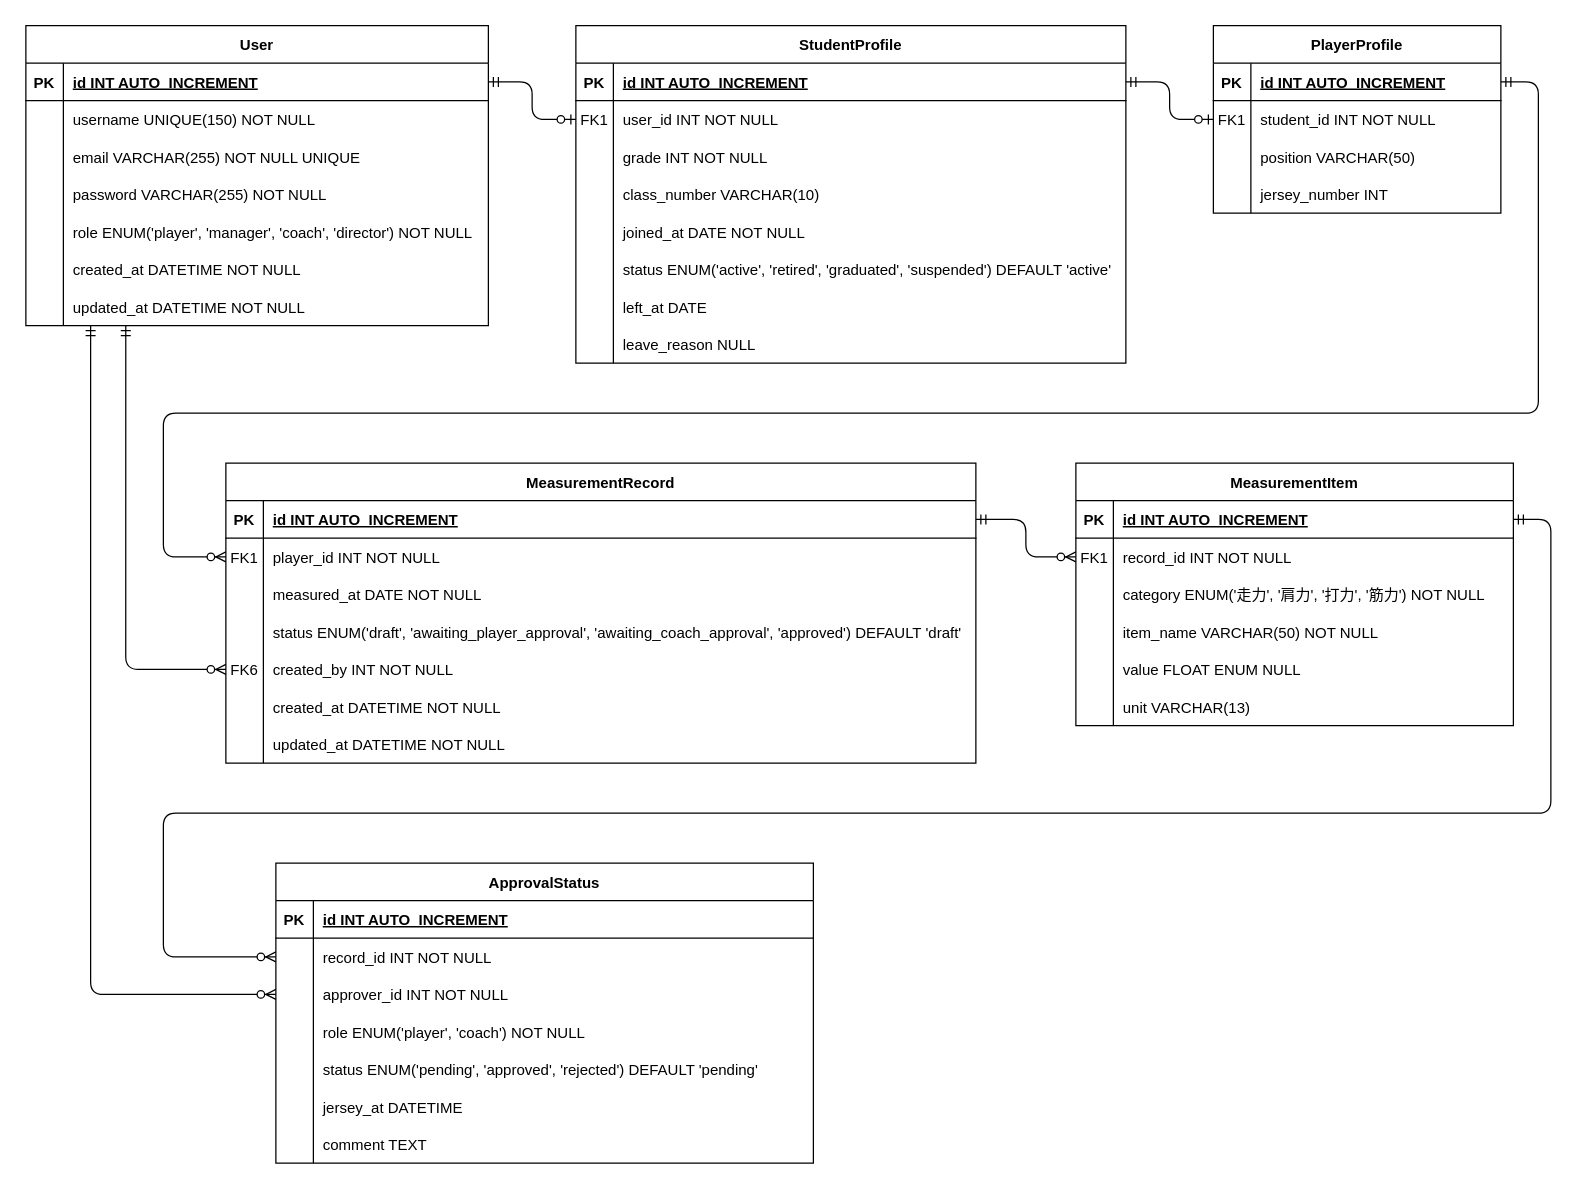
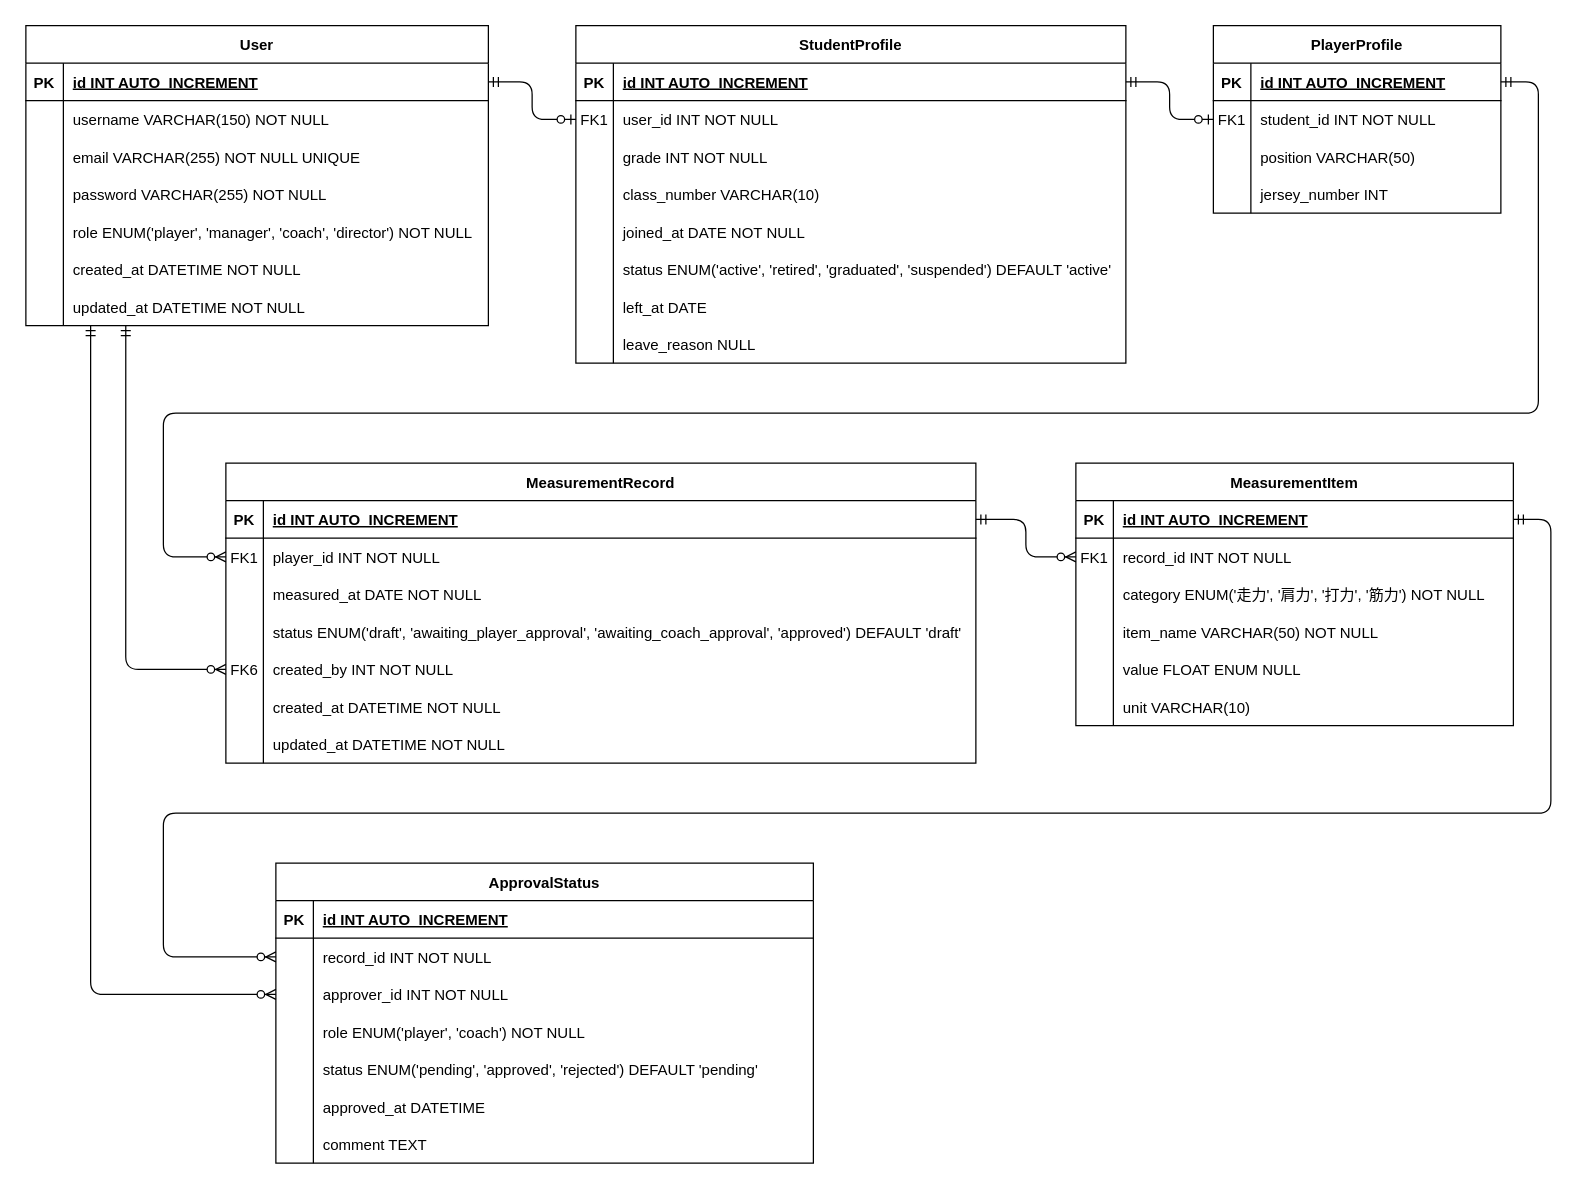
node "username UNIQUE(150) NOT NULL": label "username UNIQUE(150) NOT NULL" -> "username VARCHAR(150) NOT NULL"
node "unit VARCHAR(13)": label "unit VARCHAR(13)" -> "unit VARCHAR(10)"
node "jersey_at DATETIME": label "jersey_at DATETIME" -> "approved_at DATETIME"
